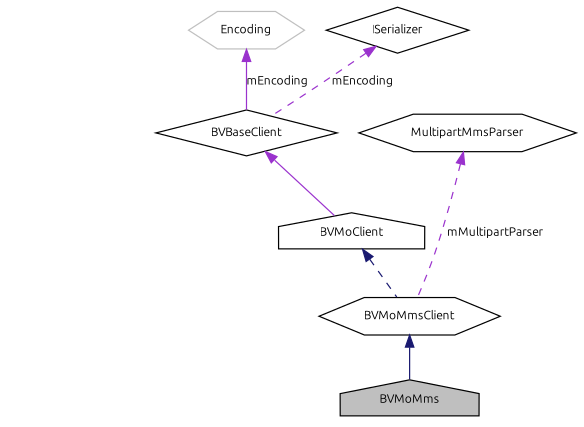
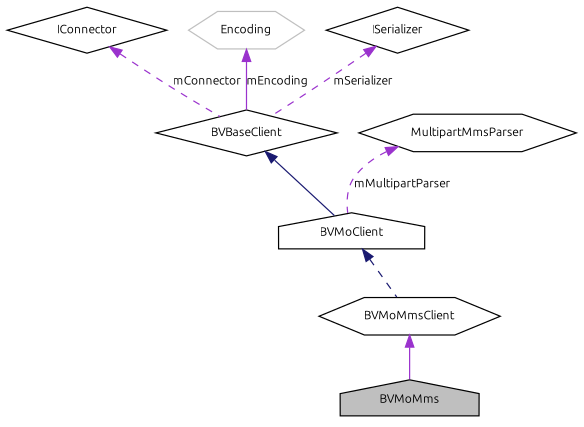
node "IConnector": added
edge "BVBaseClient" -> "ISerializer": label "mEncoding" -> "mSerializer"
edge "BVMoClient" -> "BVBaseClient": color darkorchid3 -> midnightblue
edge "BVMoMmsClient" -> "MultipartMmsParser": now "BVMoClient" -> "MultipartMmsParser"
edge "BVMoMms" -> "BVMoMmsClient": color midnightblue -> darkorchid3
